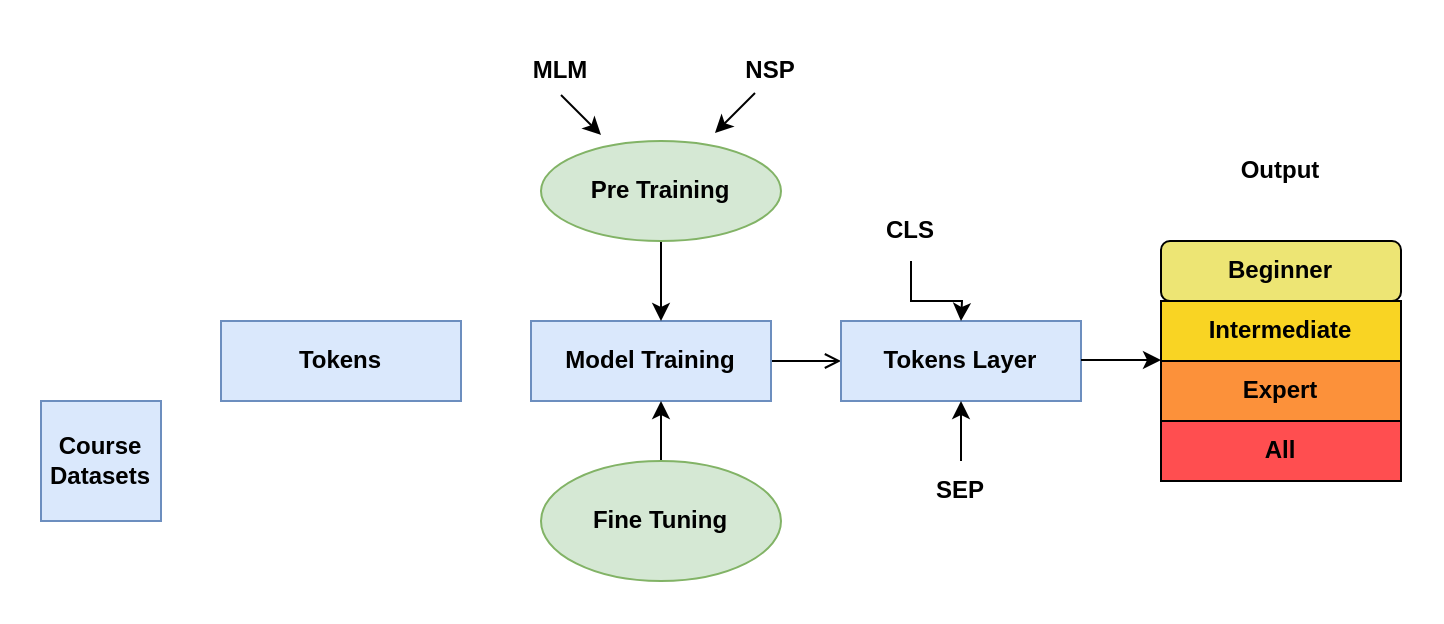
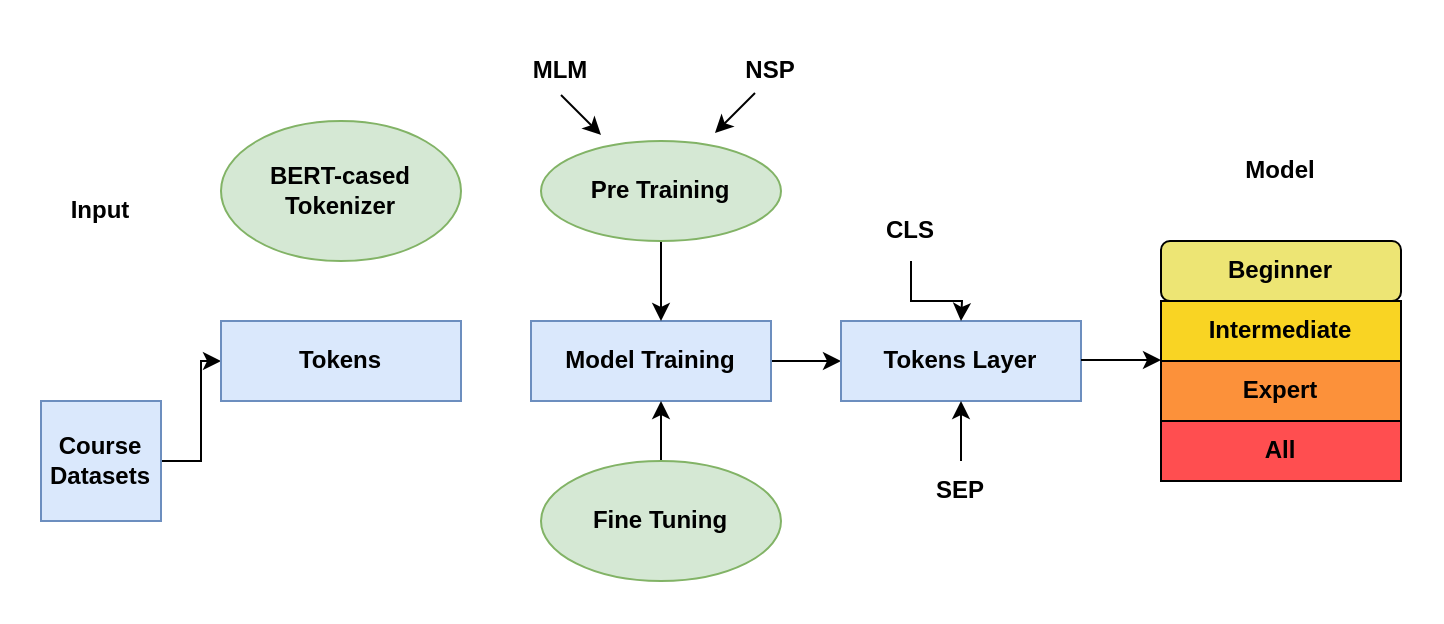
node "Output": label "Output" -> "Model"
node "BERT-cased Tokenizer": added
node "Input": added
edge "Model Training" -> "Tokens Layer": arrowhead open -> classic
edge "Course Datasets" -> "Tokens": added
